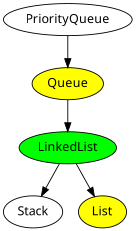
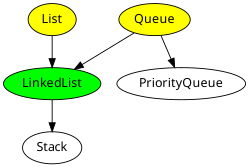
edge "PriorityQueue" -> "Queue": reversed
edge "LinkedList" -> "List": reversed
